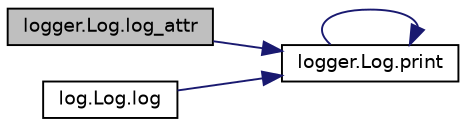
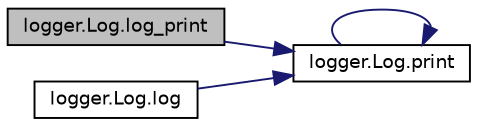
node "logger.Log.log_attr": label "logger.Log.log_attr" -> "logger.Log.log_print"
node "log.Log.log": label "log.Log.log" -> "logger.Log.log"
